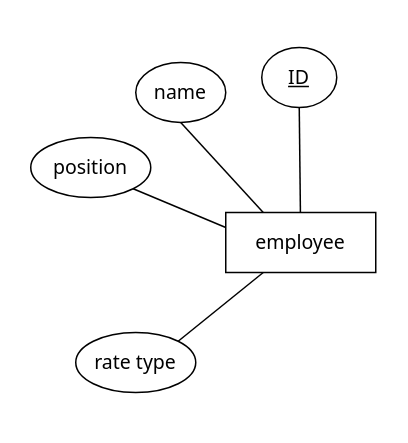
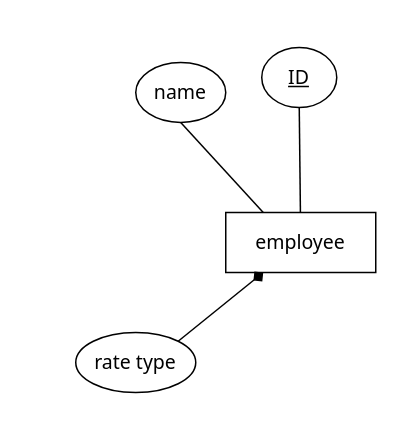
node "position": removed
edge "position" -- "employee": removed
edge "employee" -- "rate type": arrowhead none -> diamond
